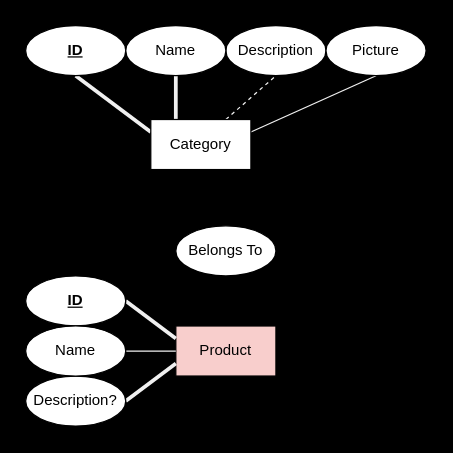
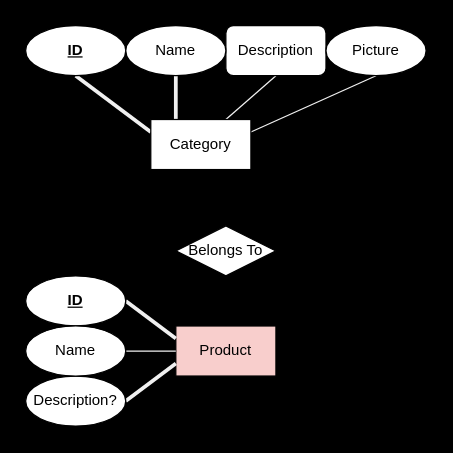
node "Description": shape ellipse -> rounded rectangle
edge "Description" -- "Category": style dashed -> solid
edge "Category" -- "Belongs To": style dashed -> solid
node "Belongs To": shape ellipse -> diamond
